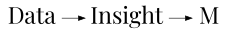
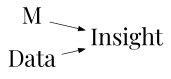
edge "Insight" -> "M": reversed
